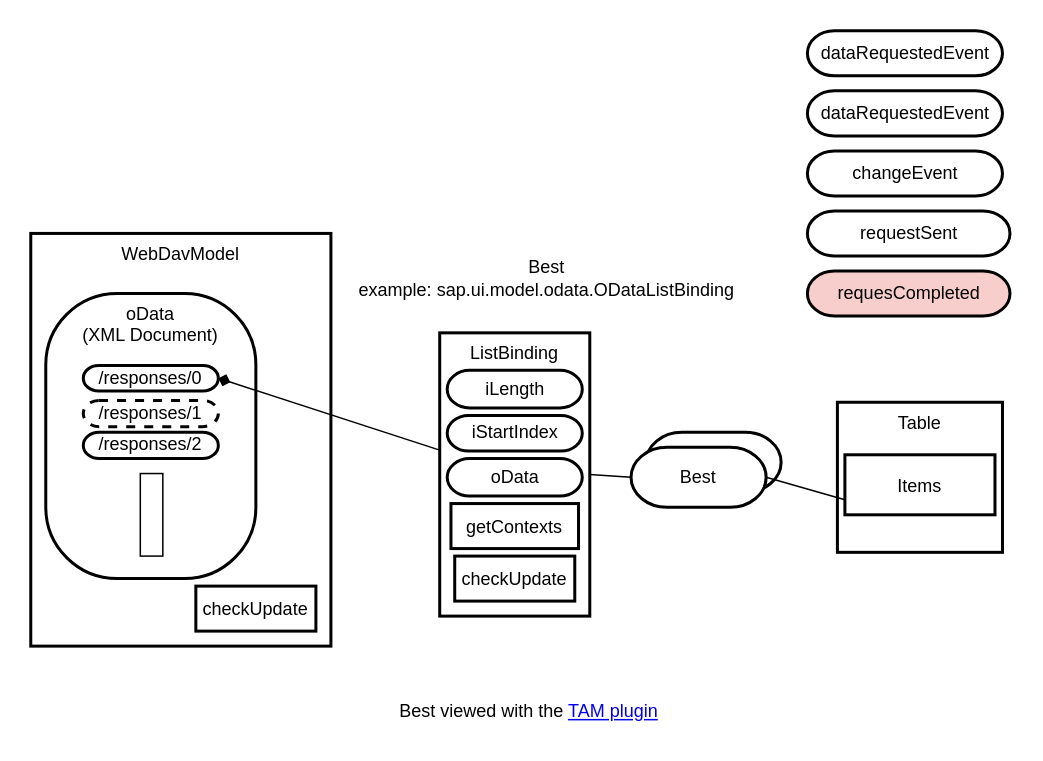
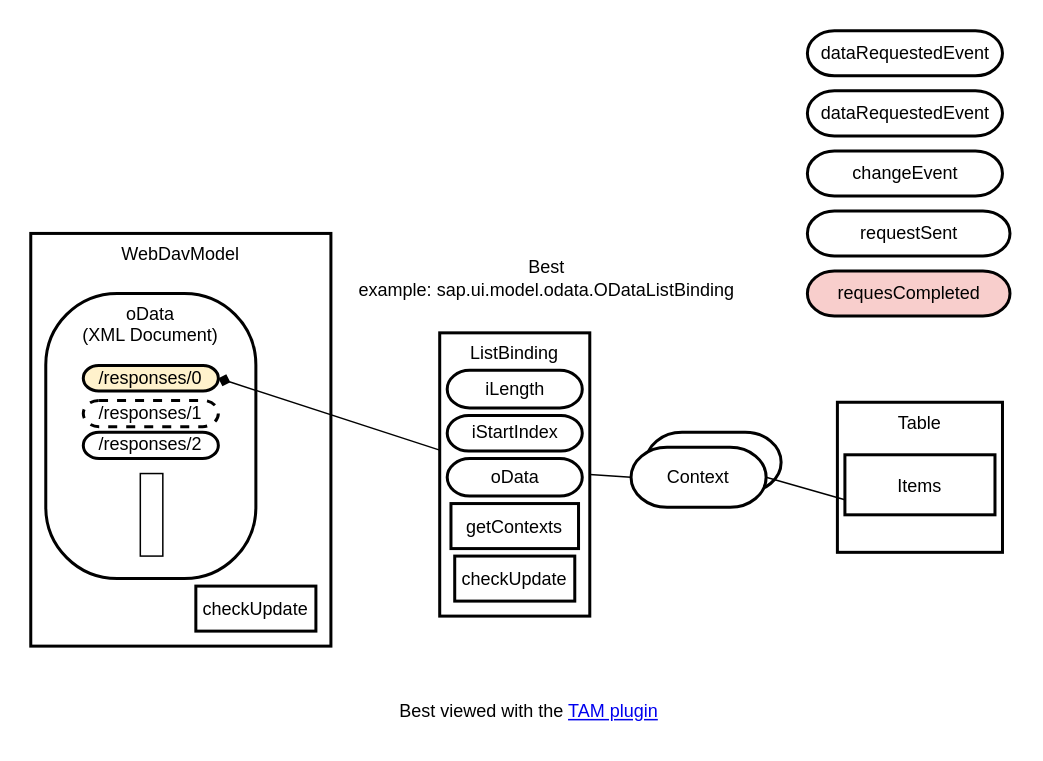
node "/responses/0": fillcolor #ffffff -> #fff2cc
node "Best": label "Best" -> "Context"
